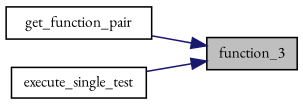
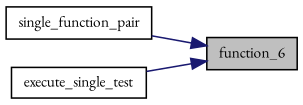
node "get_function_pair": label "get_function_pair" -> "single_function_pair"
node "function_3": label "function_3" -> "function_6"
